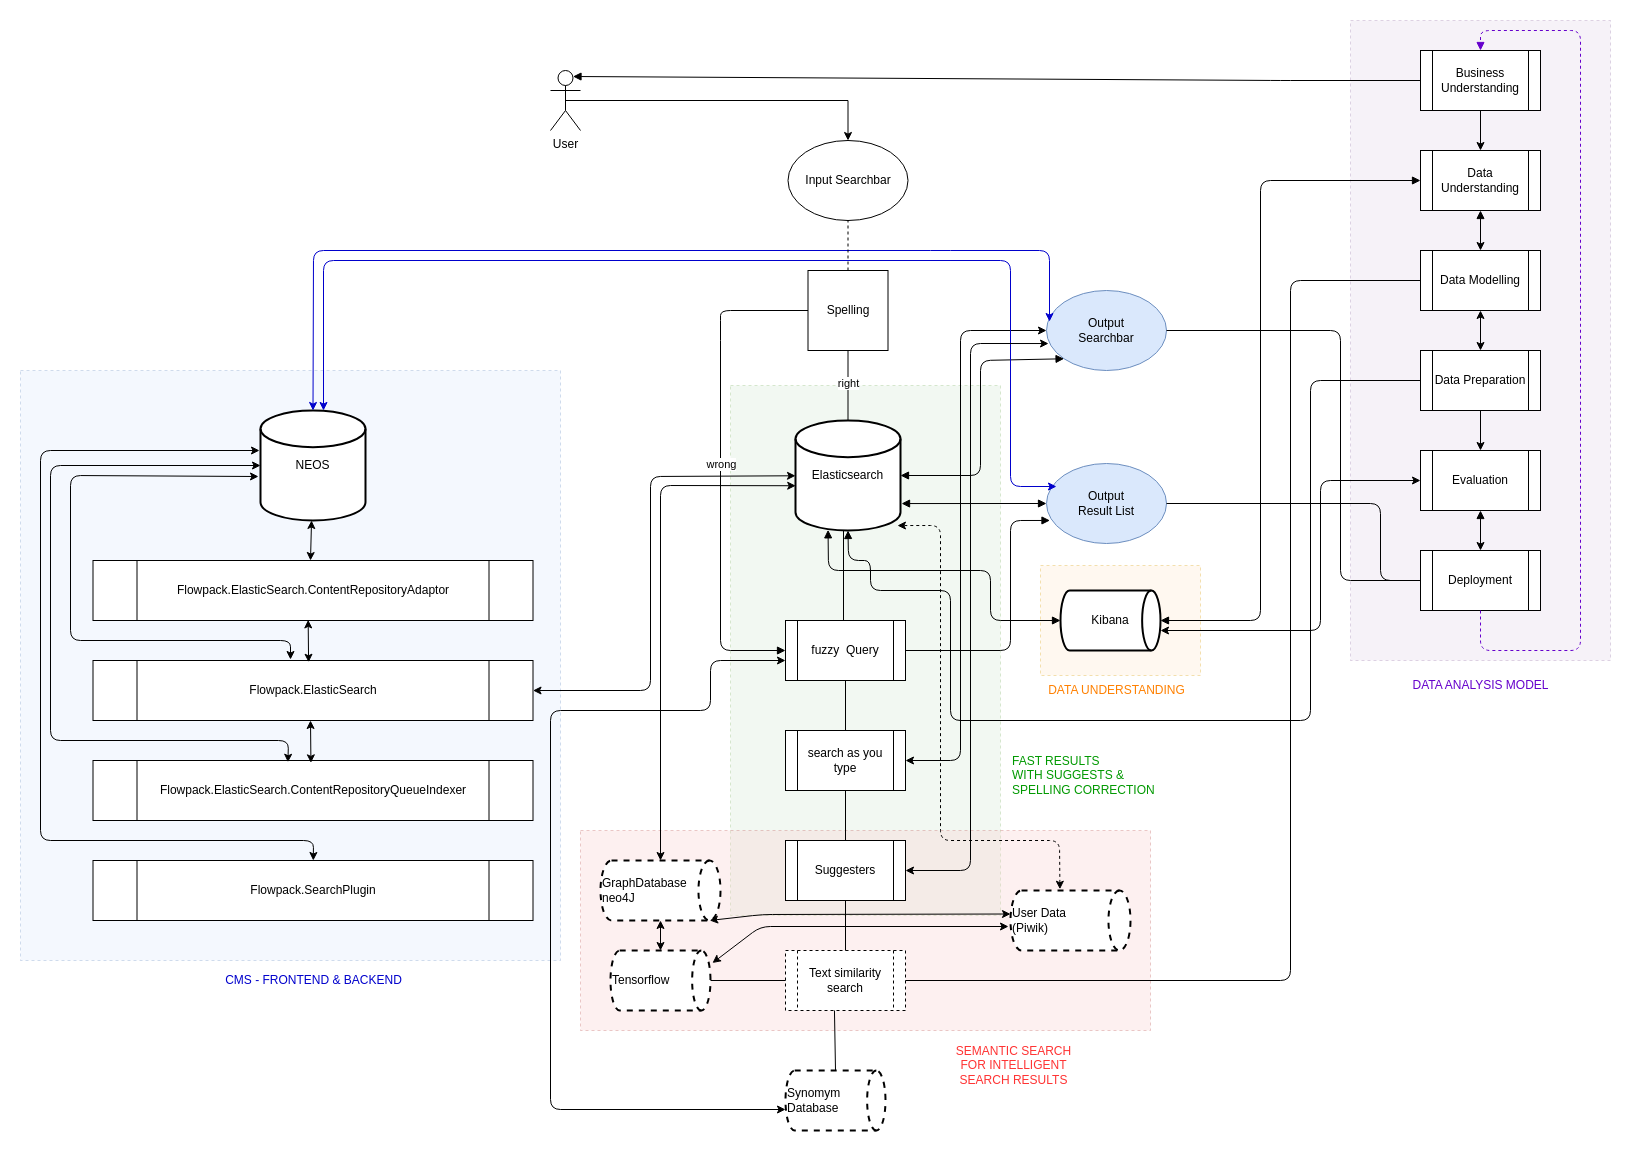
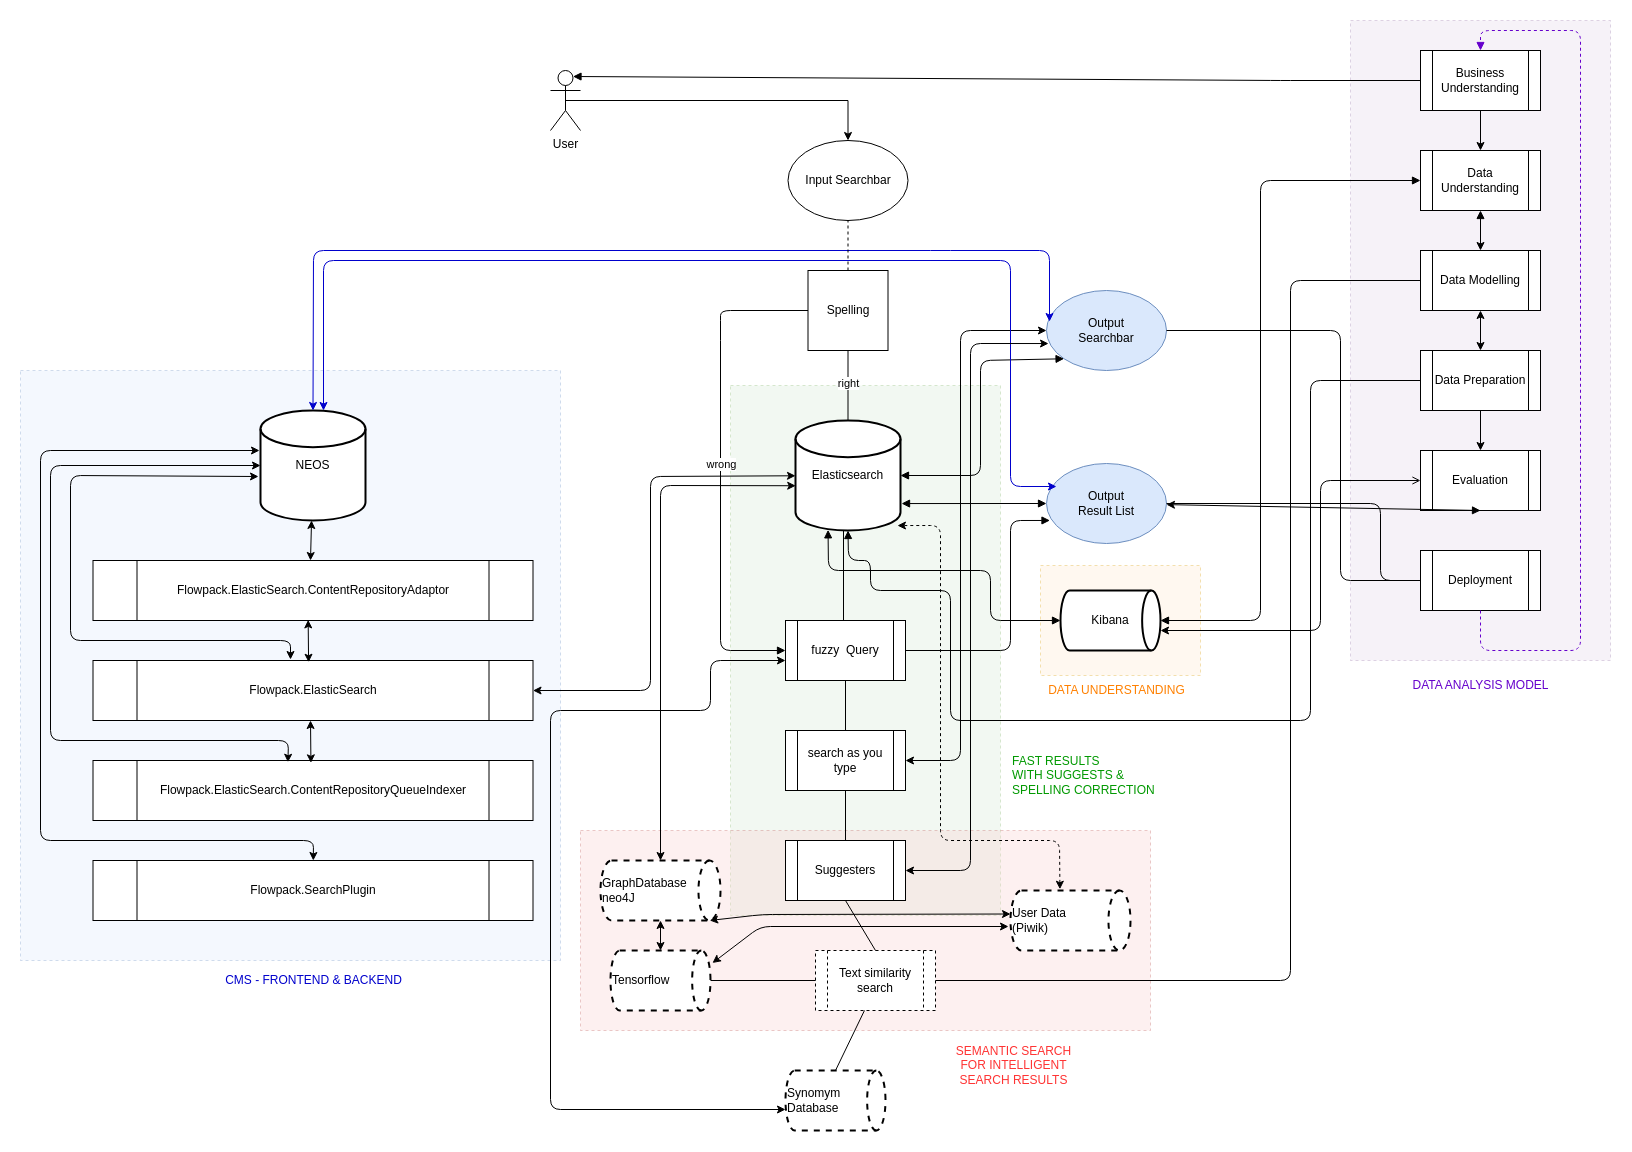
edge "Evaluation" -- "Kibana": arrowhead classic -> open
edge "Evaluation" -- "Deployment": now "Evaluation" -- "Output Result List"
node "Text similarity search": moved (846, 981) -> (876, 981)
